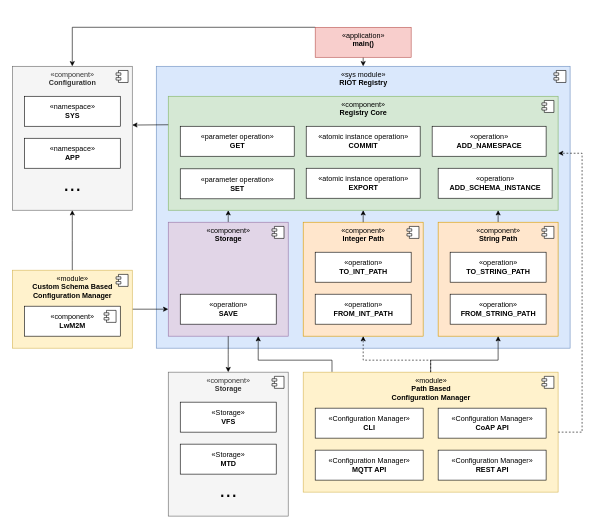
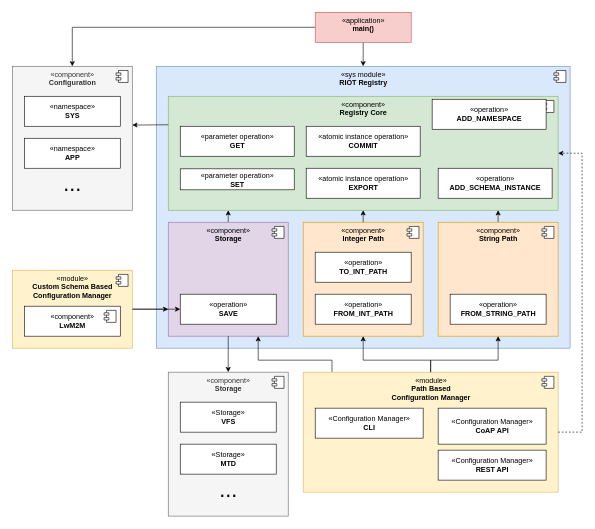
node "«application» main()": moved (363, 42) -> (363, 27)
node "«operation» ADD_NAMESPACE": moved (489, 141) -> (489, 114)
node "«parameter operation» SET": size 114x30 -> 114x21
edge "«module» Custom Schema Based Configuration Manager" -> "«component» Configuration": now "«module» Custom Schema Based Configuration Manager" -> "«operation» SAVE"
node "«operation» TO_STRING_PATH": removed
edge "«module» Path Based Configuration Manager" -> "«component» Integer Path": style dashed -> solid
node "«Configuration Manager» CoAP API": size 108x30 -> 108x36
node "«Configuration Manager» MQTT API": removed
